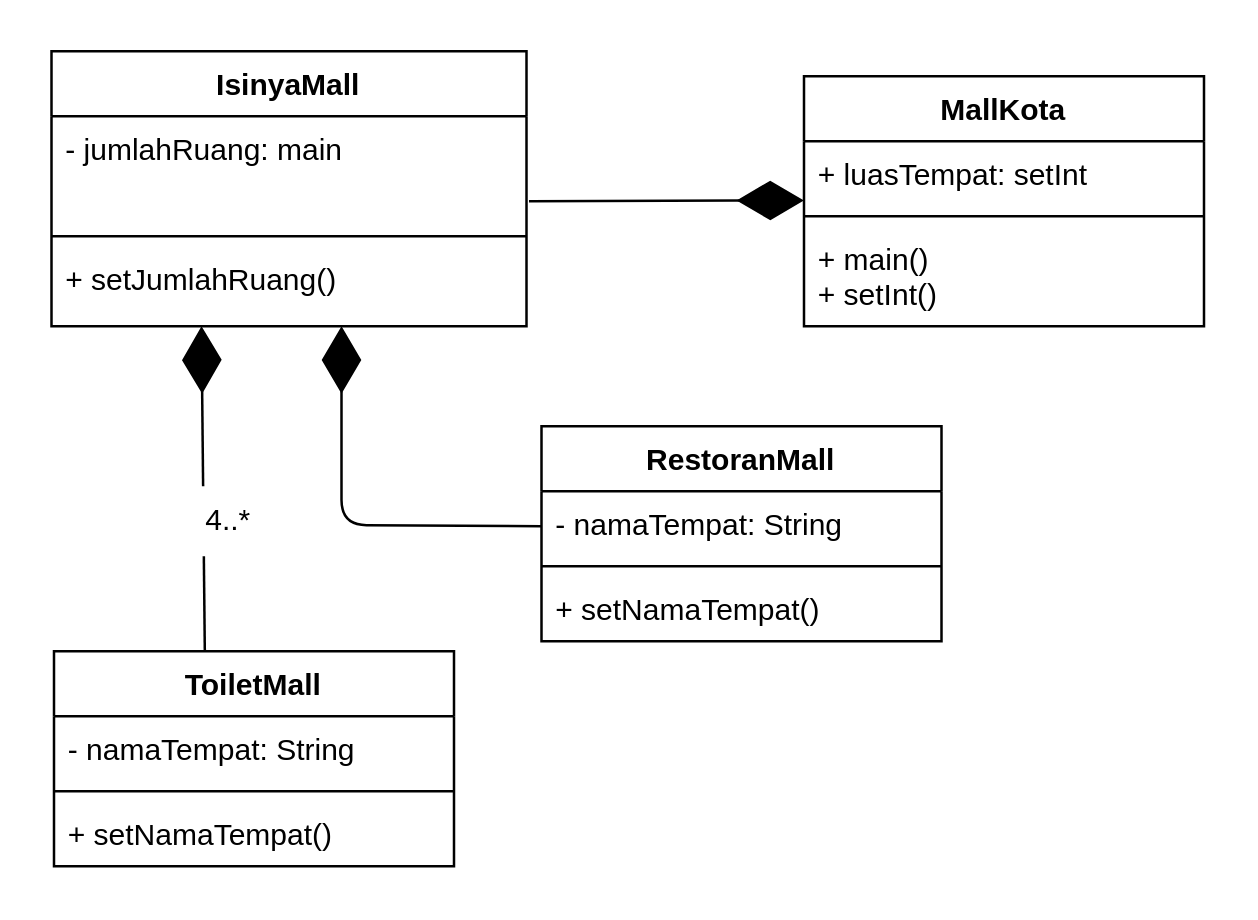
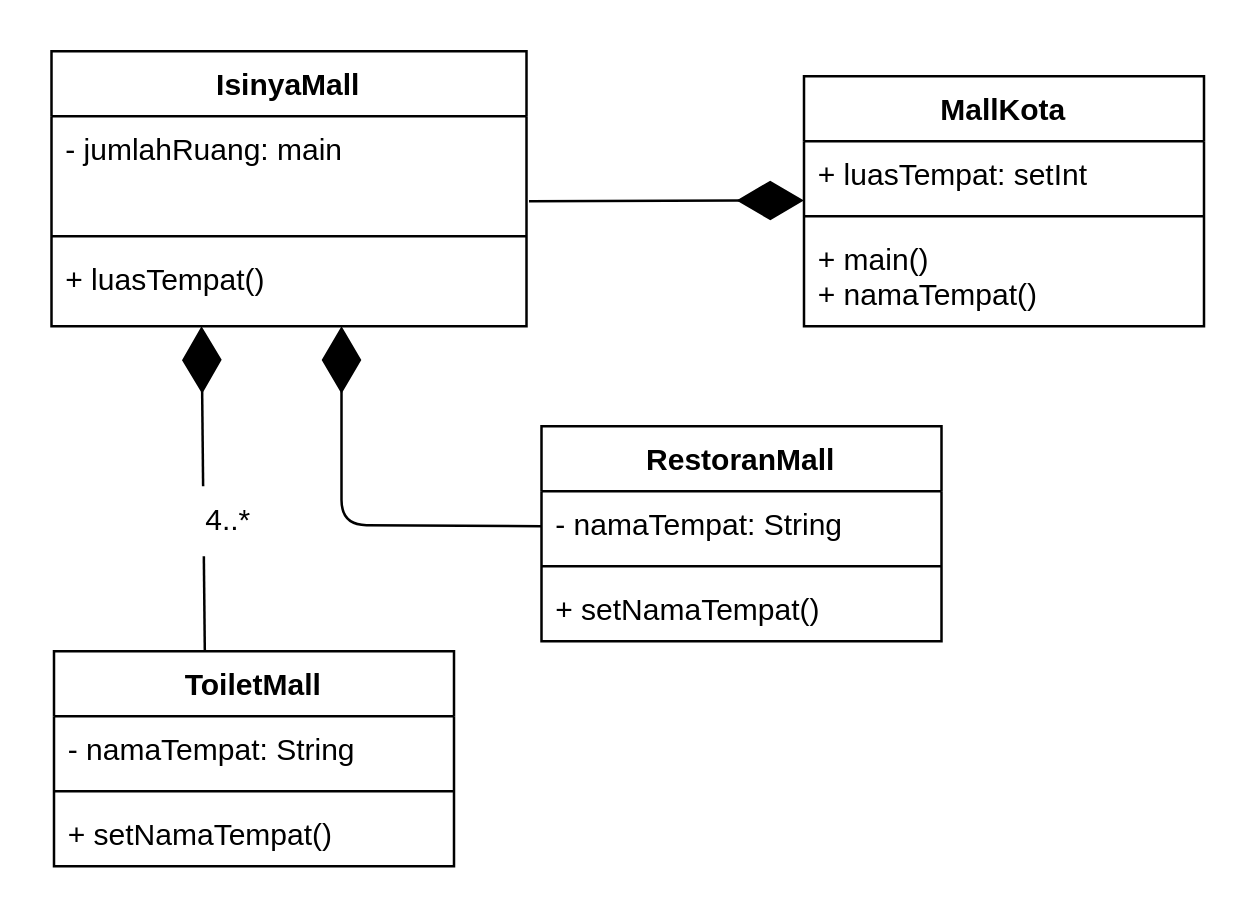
node "+ main() + setInt()": label "+ main() + setInt()" -> "+ main() + namaTempat()"
node "+ setJumlahRuang()": label "+ setJumlahRuang()" -> "+ luasTempat()"
